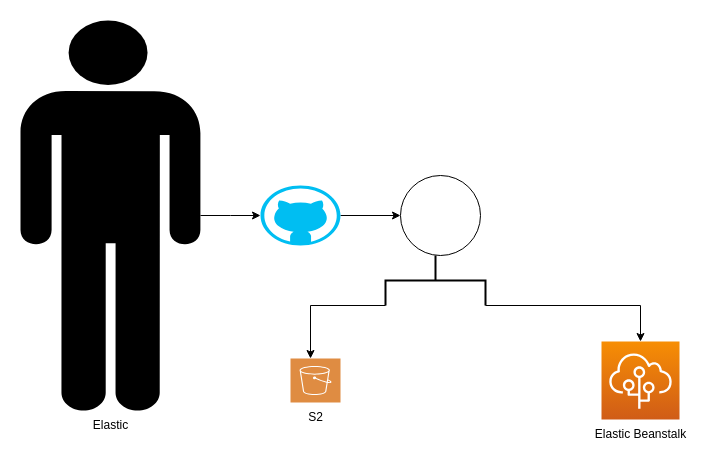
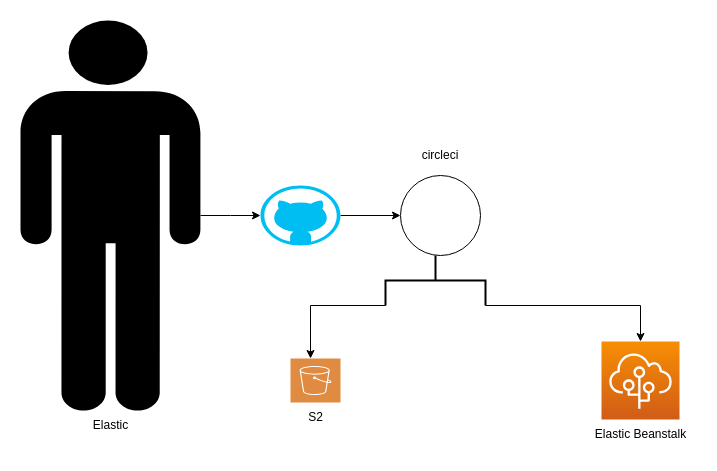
node "circleci": added
